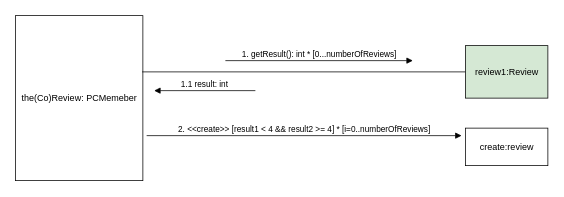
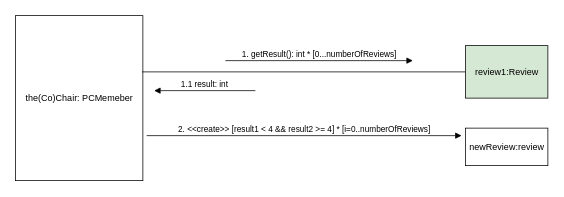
node "the(Co)Review: PCMemeber": label "the(Co)Review: PCMemeber" -> "the(Co)Chair: PCMemeber"
node "create:review": label "create:review" -> "newReview:review"
